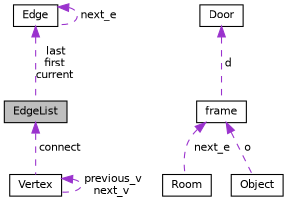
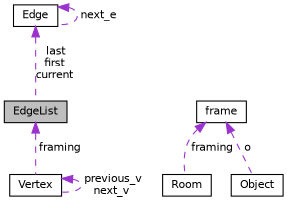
node "Door": removed
edge "Vertex" -> "EdgeList": label " connect" -> " framing"
edge "Room" -> "frame": label " next_e" -> " framing"
